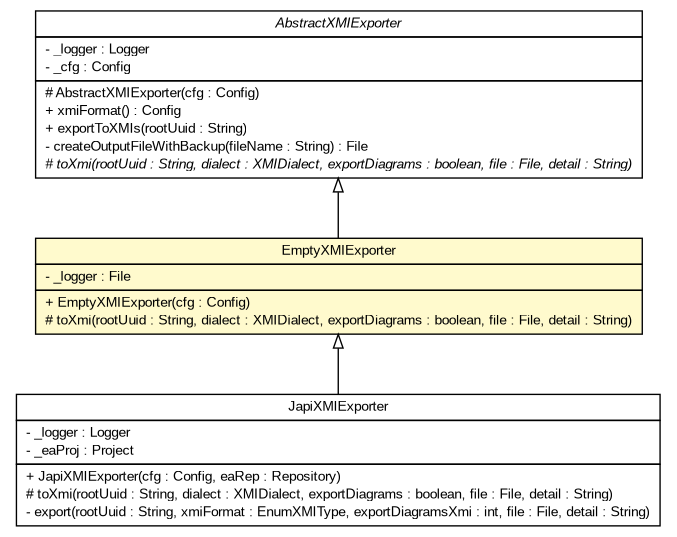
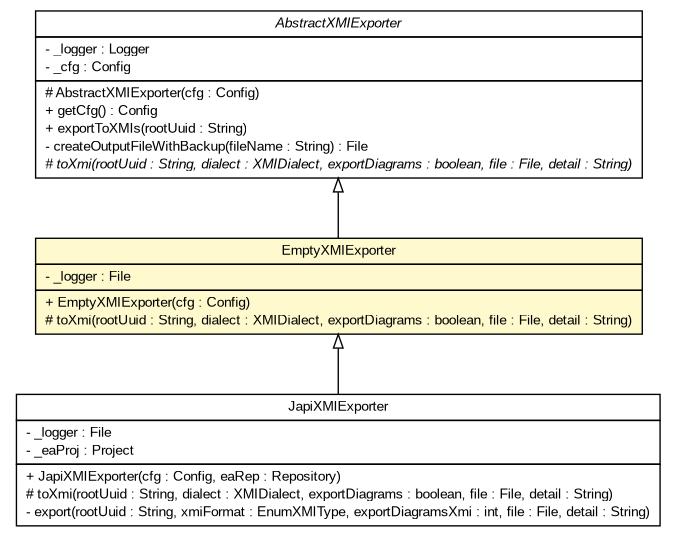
node "AbstractXMIExporter": text "+ xmiFormat() : Config" -> "+ getCfg() : Config"
node "JapiXMIExporter": text "- _logger : Logger" -> "- _logger : File"
